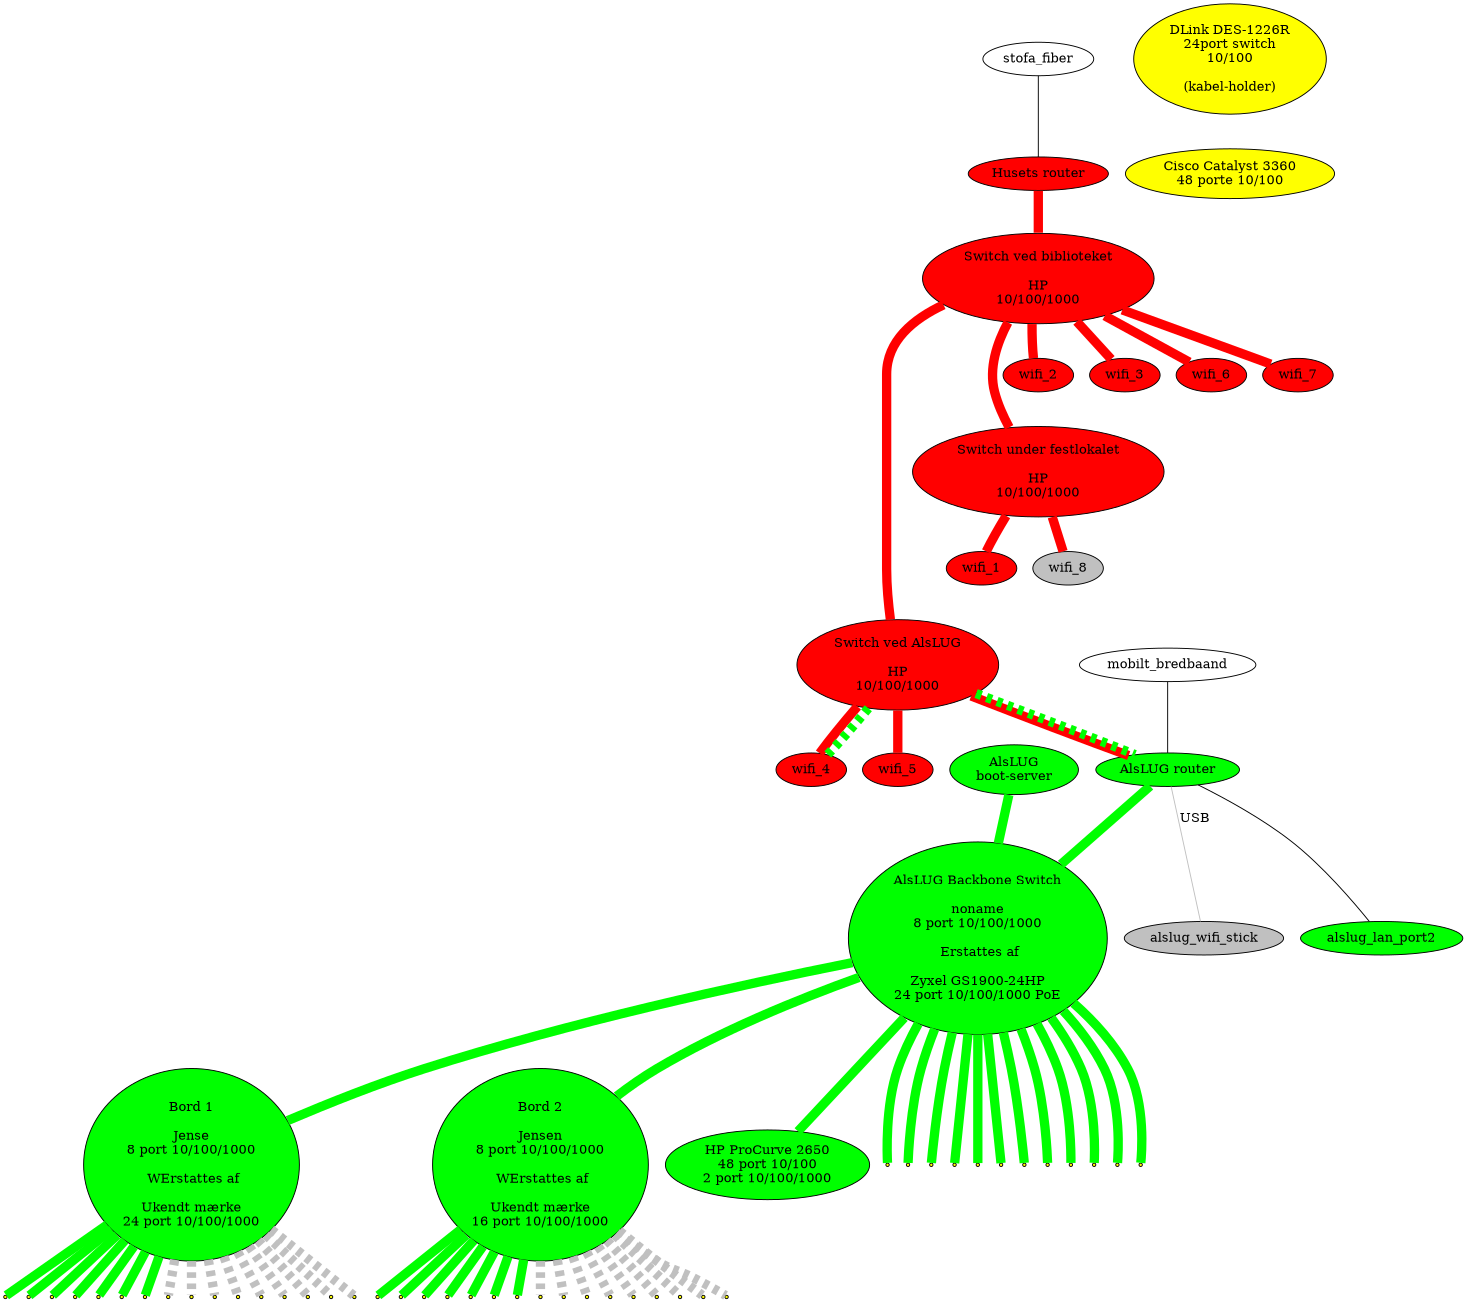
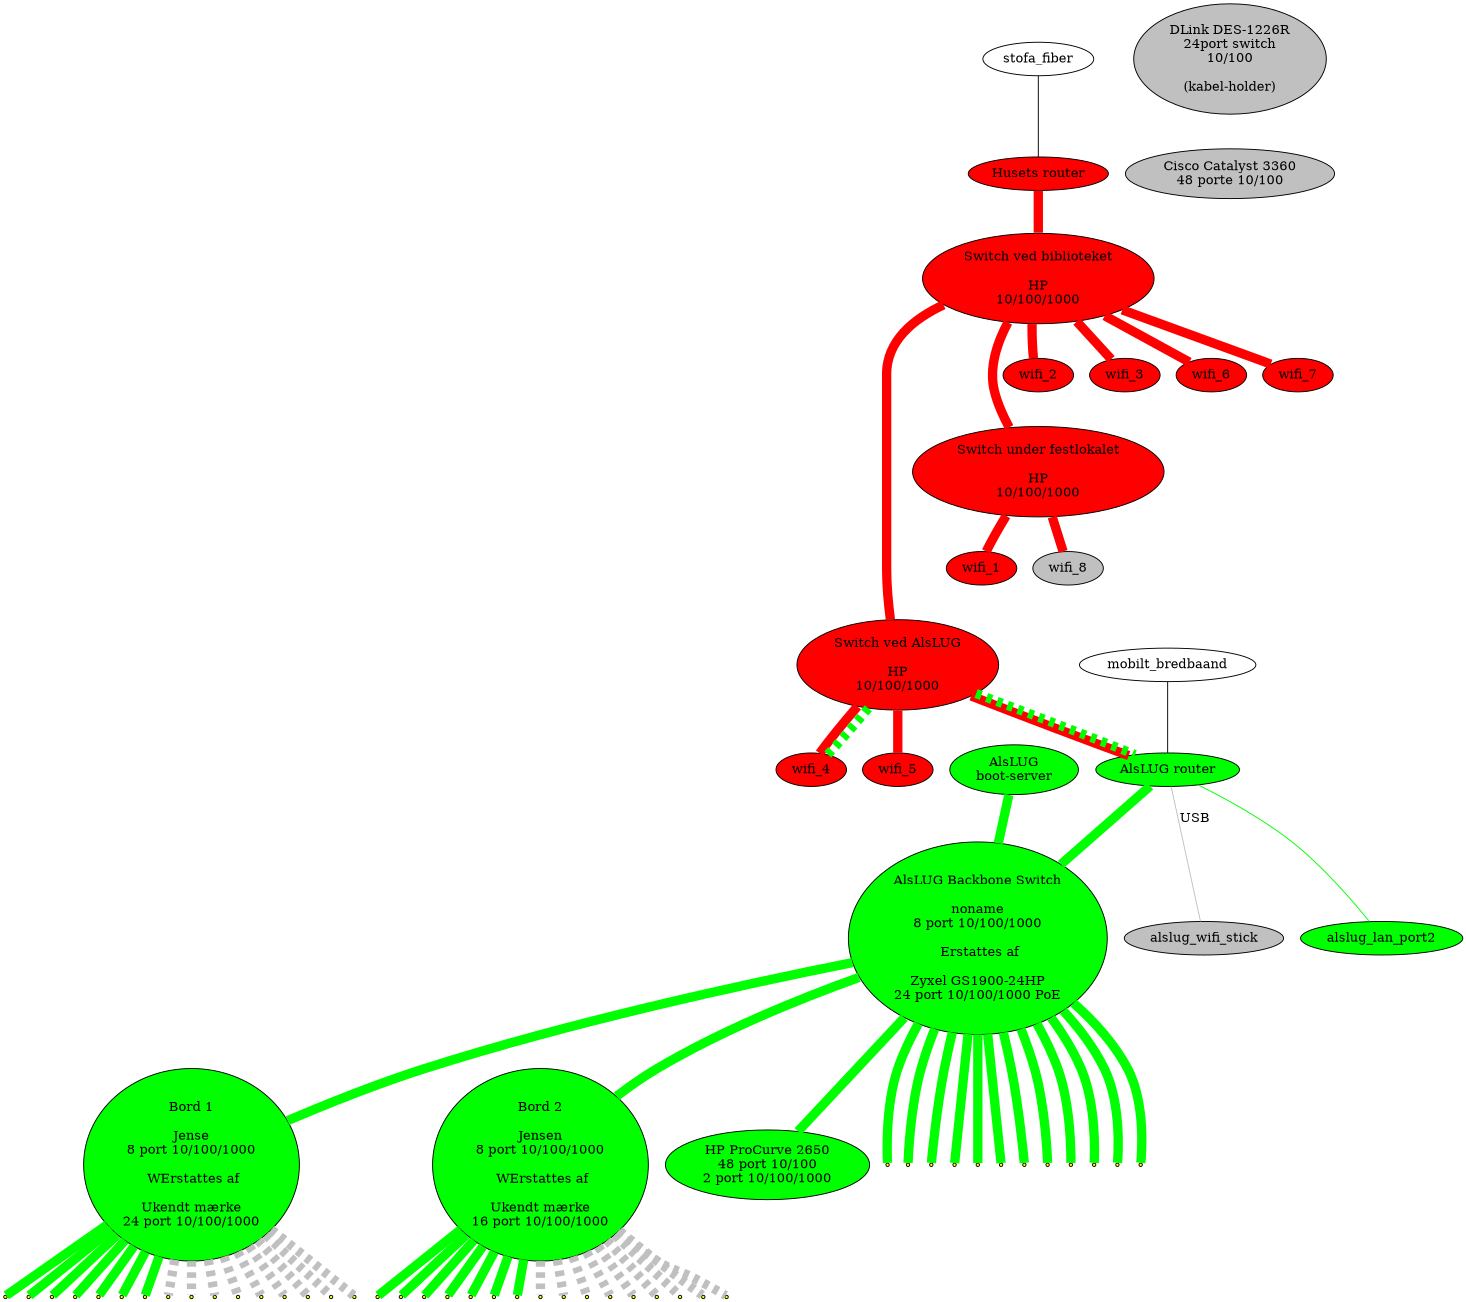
node "DLink DES-1226R 24port switch 10/100 (kabel-holder)": fillcolor yellow -> gray
node "Cisco Catalyst 3360 48 porte 10/100": fillcolor yellow -> gray
edge "AlsLUG router" -- "alslug_lan_port2": color black -> green
